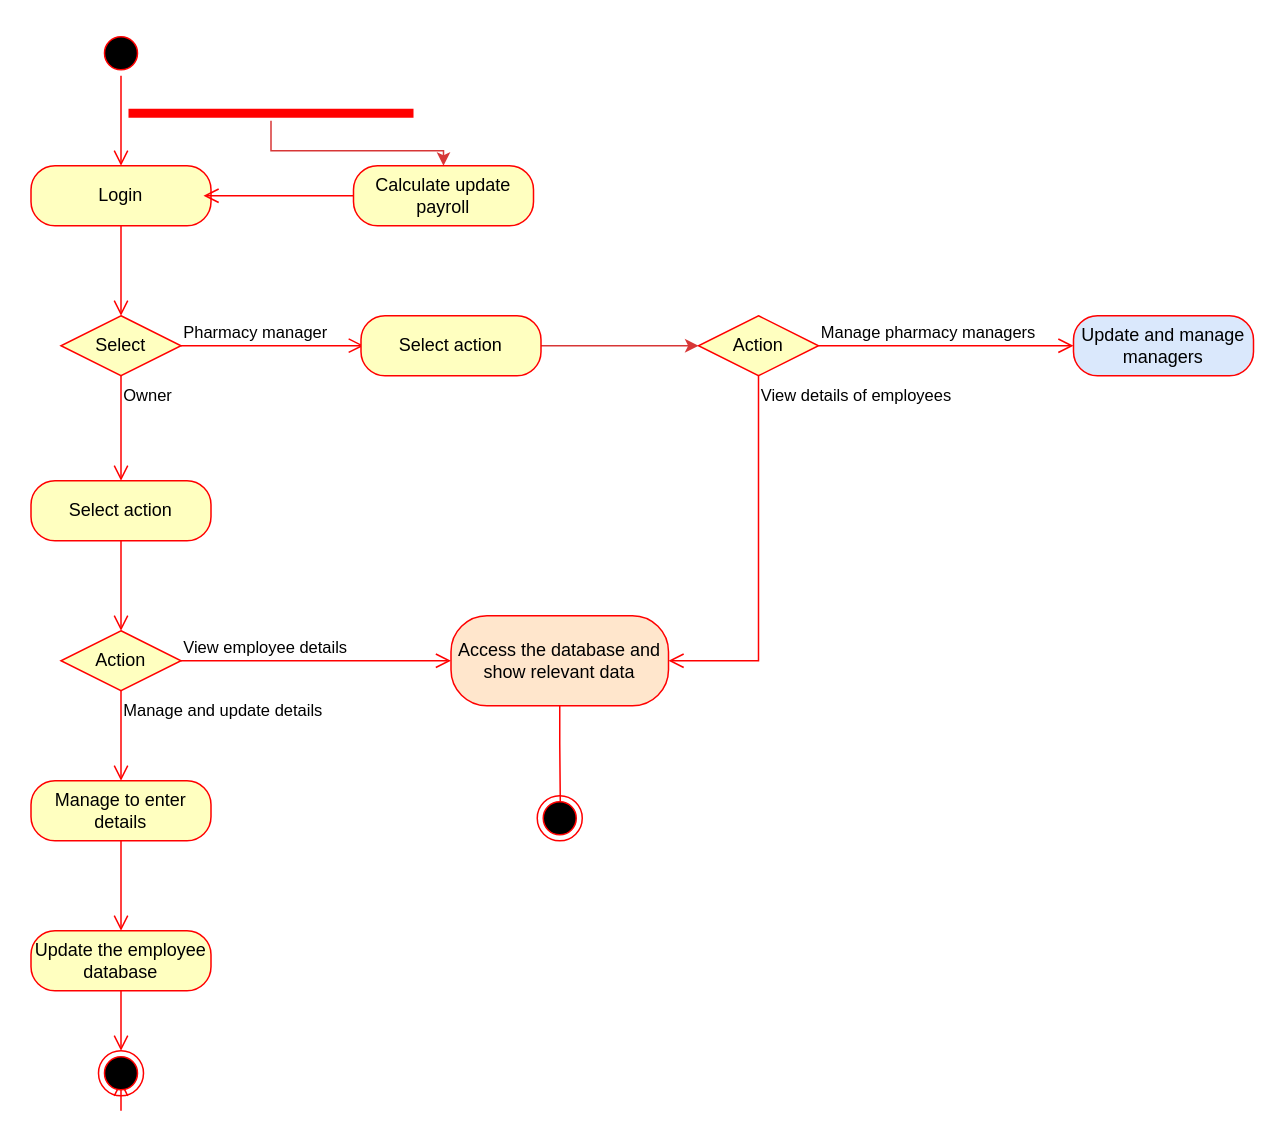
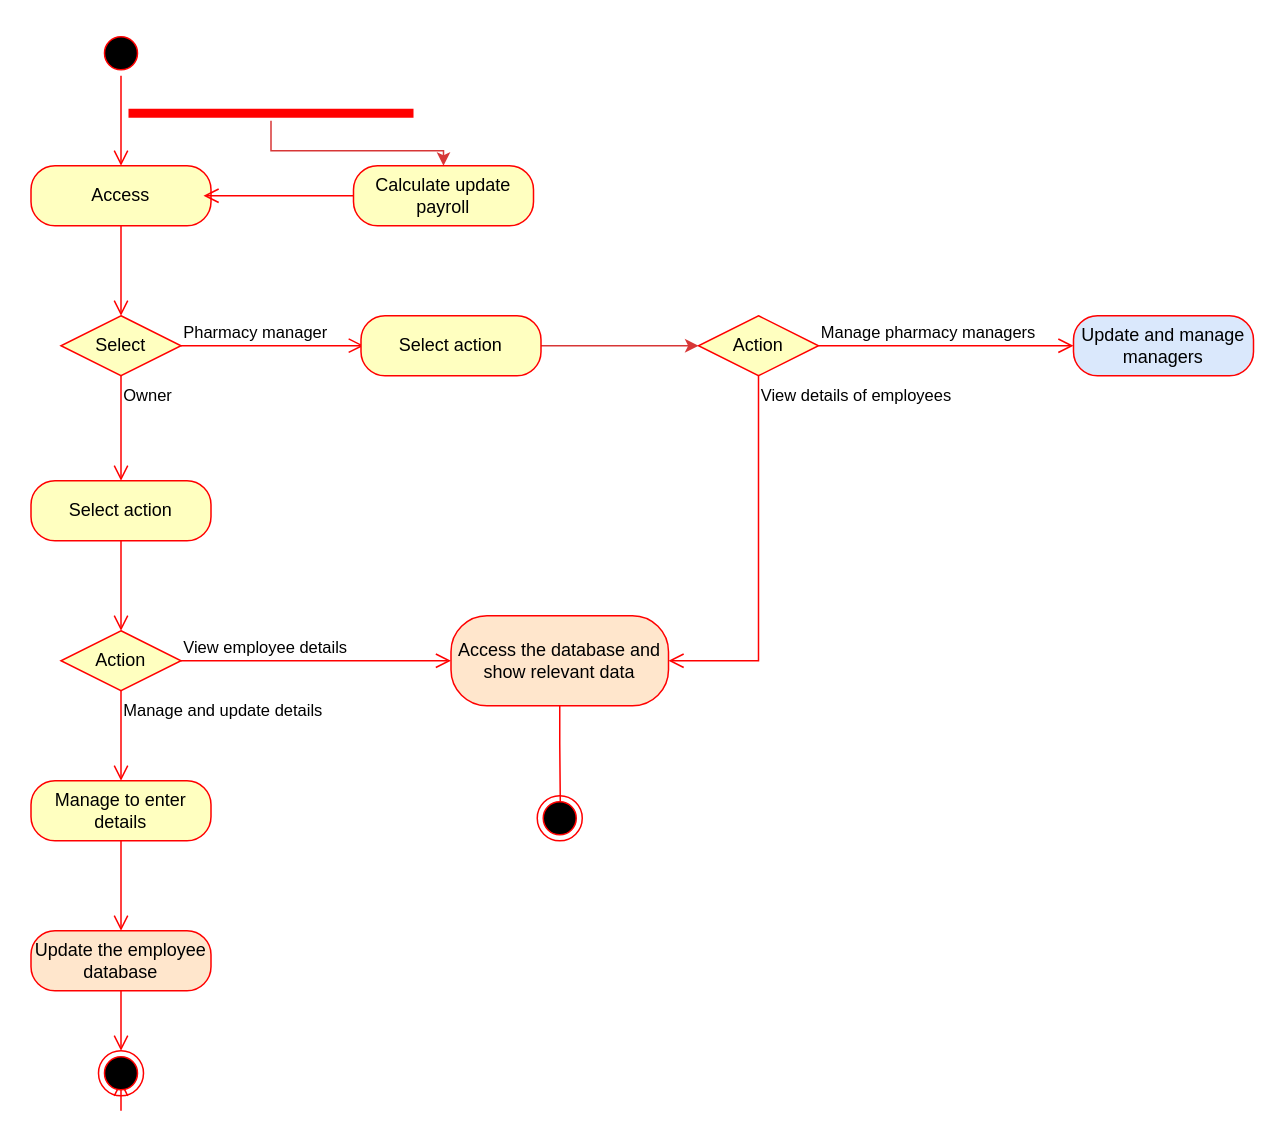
node "Login": label "Login" -> "Access"
node "Update the employee database": fillcolor #ffffc0 -> #ffe6cc
